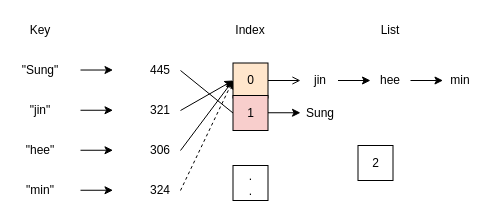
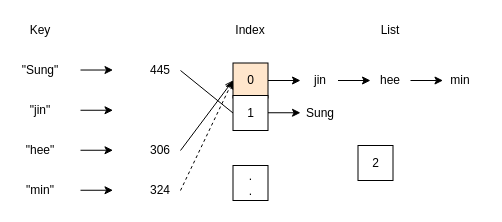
edge "0" -> "jin": arrowhead open -> classic
edge "321" -> "0": removed
node "321": removed
node "1": fillcolor #f8cecc -> #ffffff
